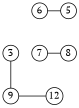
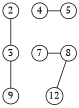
node "2": added
node "6": label "6" -> "4"
edge "9" -- "12": now "8" -- "12"
